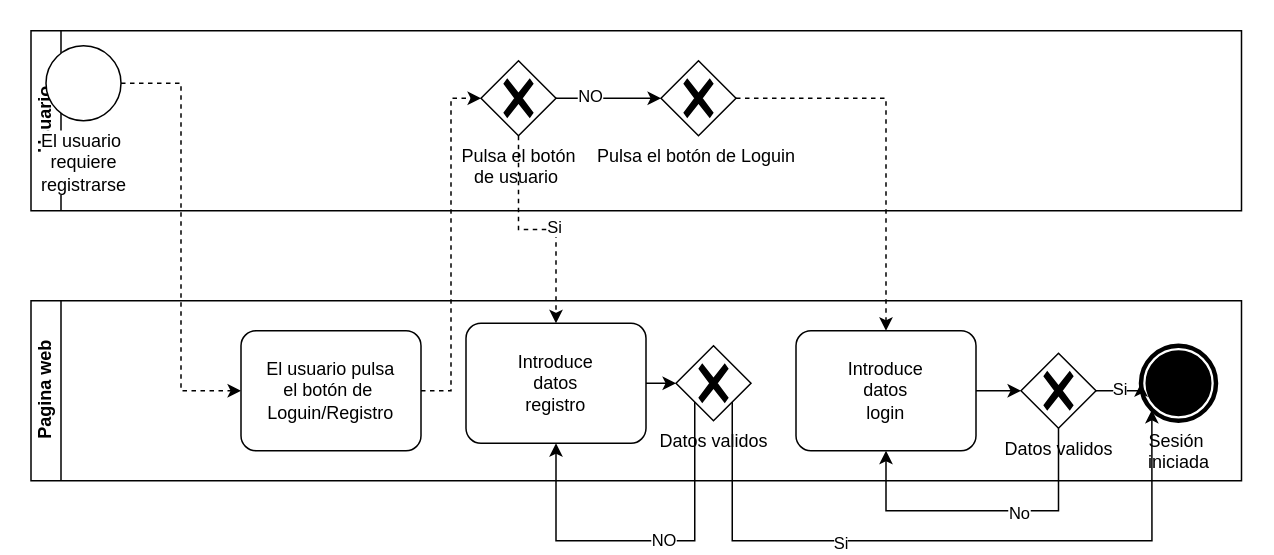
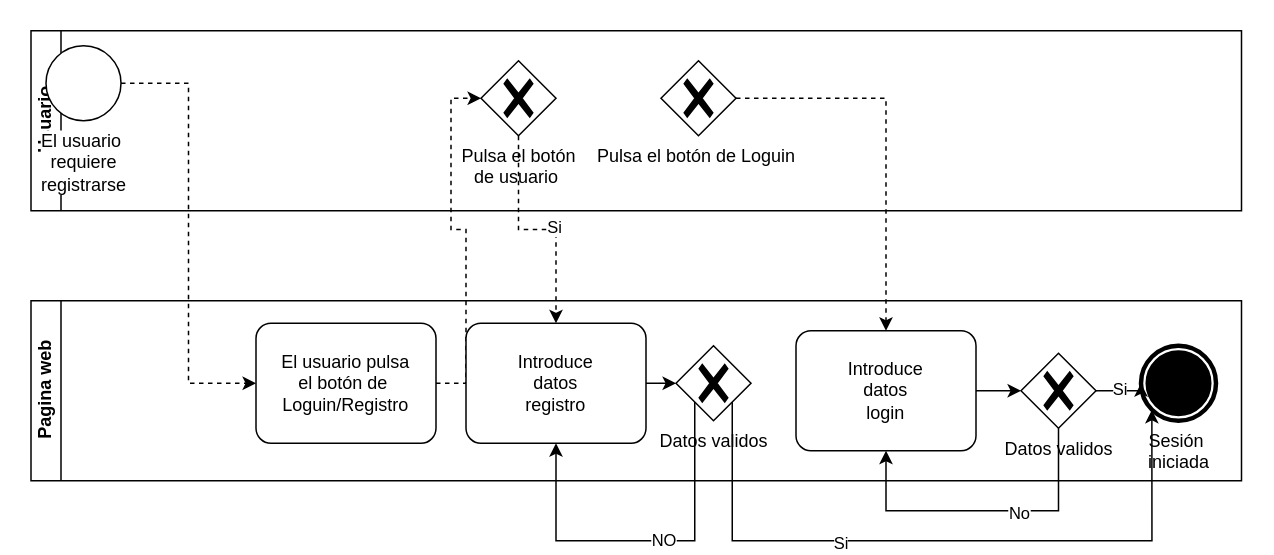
edge "Pulsa el botón de usuario" -> "Pulsa el botón de Loguin": removed, label "NO"
node "El usuario pulsa el botón de Loguin/Registro": moved (331, 391) -> (346, 383)
